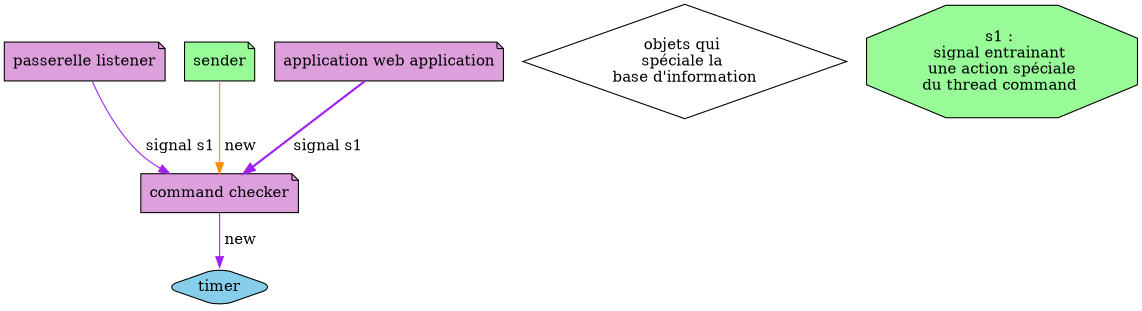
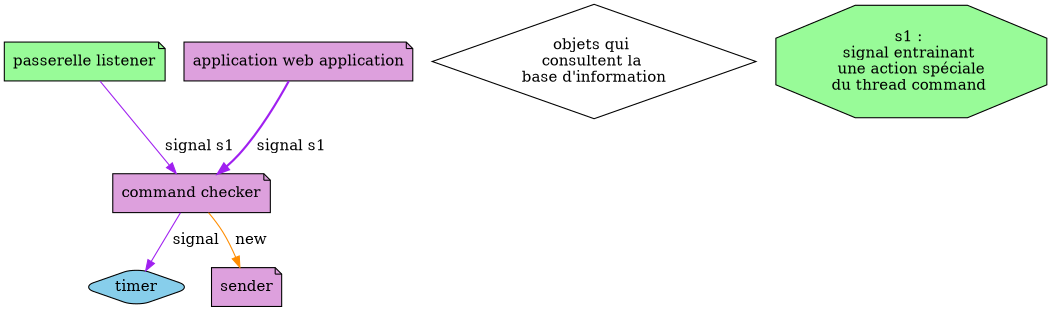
node "passerelle listener": fillcolor plum -> palegreen
node "sender": fillcolor palegreen -> plum
node "objets qui spéciale la base d'information": label "objets qui spéciale la base d'information" -> "objets qui consultent la base d'information"
edge "sender" -> "command checker": reversed
edge "command checker" -> "timer": label " new" -> " signal"
